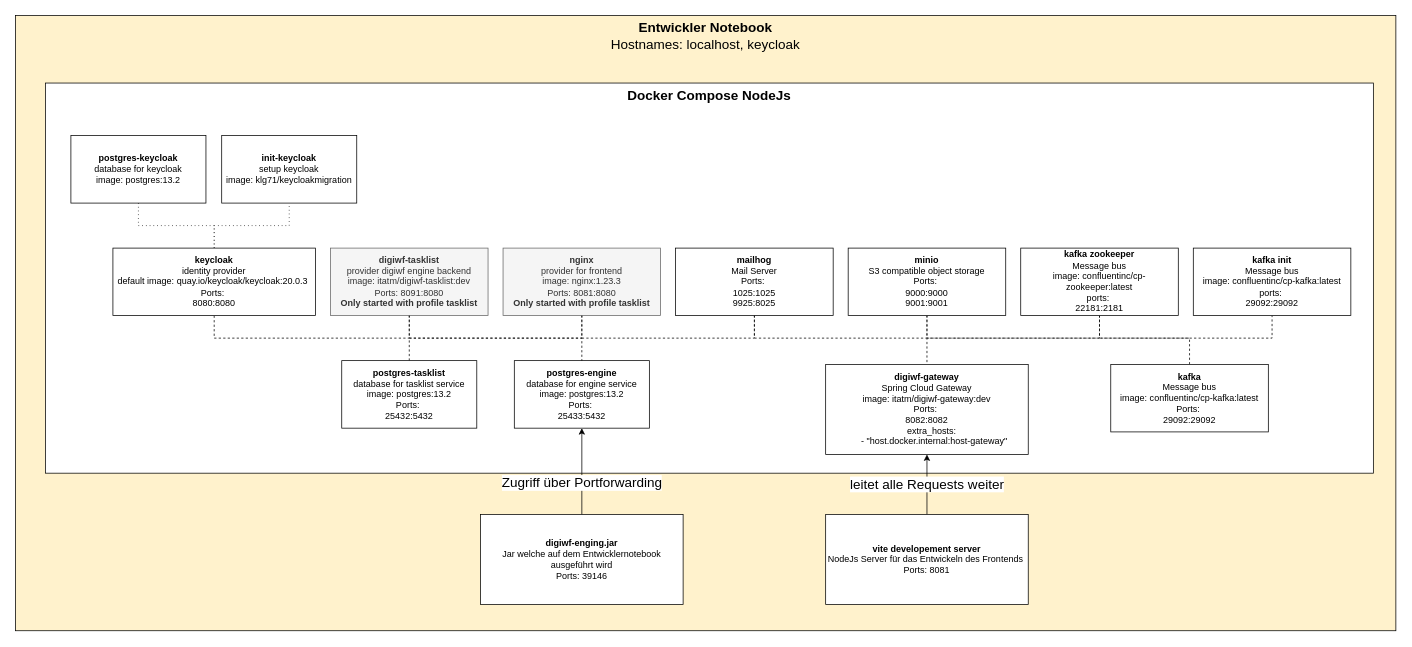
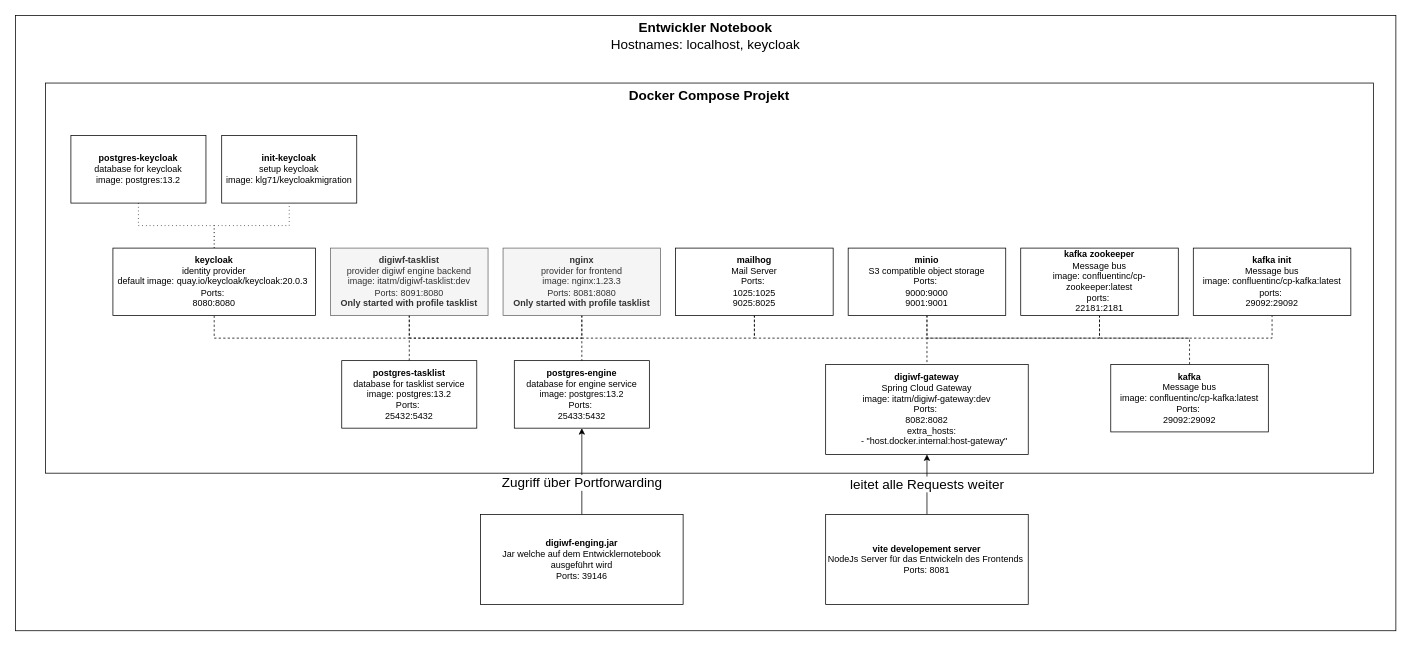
node "Entwickler Notebook Hostnames: localhost, keycloak": fillcolor #fff2cc -> #ffffff
node "Docker Compose NodeJs": label "Docker Compose NodeJs" -> "Docker Compose Projekt"
node "mailhog Mail Server Ports: 1025:1025 9925:8025": label "mailhog Mail Server Ports: 1025:1025 9925:8025" -> "mailhog Mail Server Ports: 1025:1025 9025:8025"
